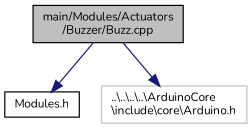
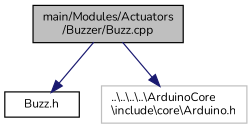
node "Modules.h": label "Modules.h" -> "Buzz.h"
